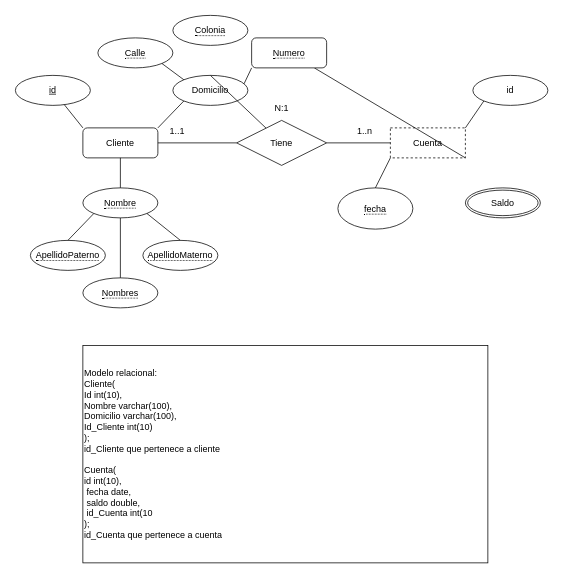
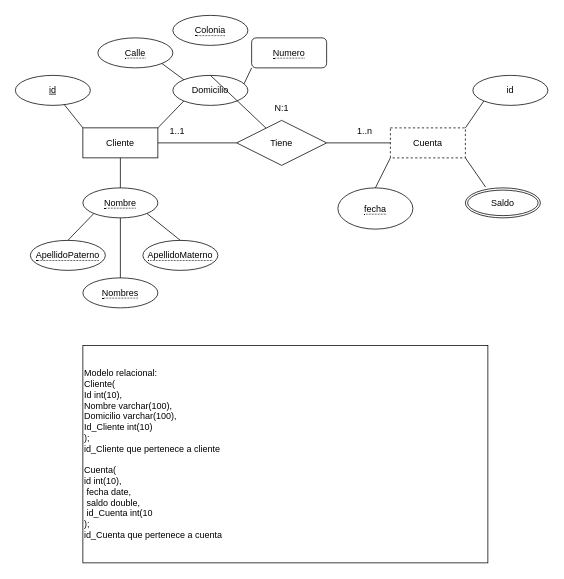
edge "Numero" -- "Cuenta": now "Saldo" -- "Cuenta"
node "Cliente": shape rounded rectangle -> rectangle
